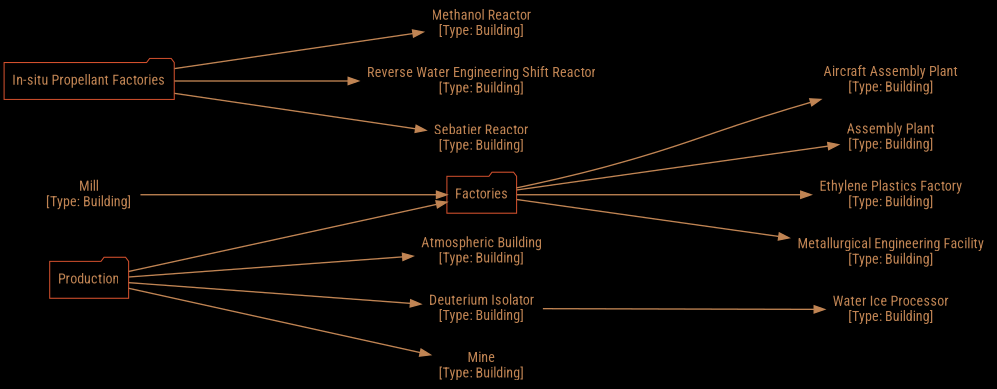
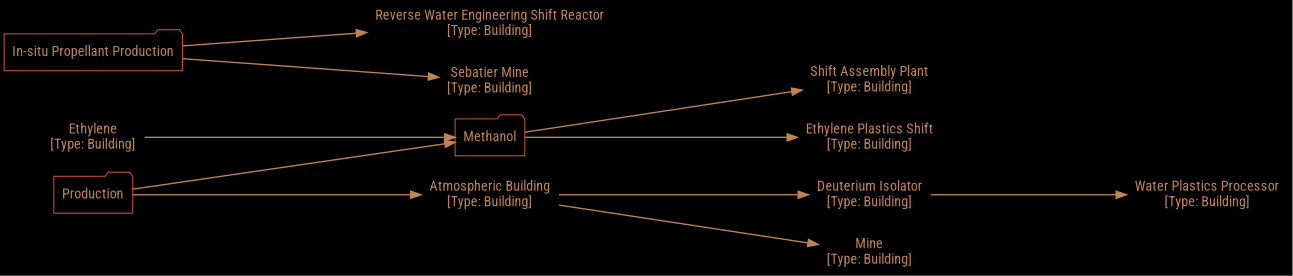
node "Methanol Reactor [Type: Building]": removed
node "Aircraft Assembly Plant [Type: Building]": label "Aircraft Assembly Plant [Type: Building]" -> "Shift Assembly Plant [Type: Building]"
node "In-situ Propellant Factories": label "In-situ Propellant Factories" -> "In-situ Propellant Production"
node "Assembly Plant [Type: Building]": removed
node "Sebatier Reactor [Type: Building]": label "Sebatier Reactor [Type: Building]" -> "Sebatier Mine [Type: Building]"
node "Mill [Type: Building]": label "Mill [Type: Building]" -> "Ethylene [Type: Building]"
node "Factories": label "Factories" -> "Methanol"
node "Ethylene Plastics Factory [Type: Building]": label "Ethylene Plastics Factory [Type: Building]" -> "Ethylene Plastics Shift [Type: Building]"
node "Metallurgical Engineering Facility [Type: Building]": removed
edge "Production" -> "Deuterium Isolator [Type: Building]": now "Atmospheric Building [Type: Building]" -> "Deuterium Isolator [Type: Building]"
node "Water Ice Processor [Type: Building]": label "Water Ice Processor [Type: Building]" -> "Water Plastics Processor [Type: Building]"
edge "Production" -> "Mine [Type: Building]": now "Atmospheric Building [Type: Building]" -> "Mine [Type: Building]"
